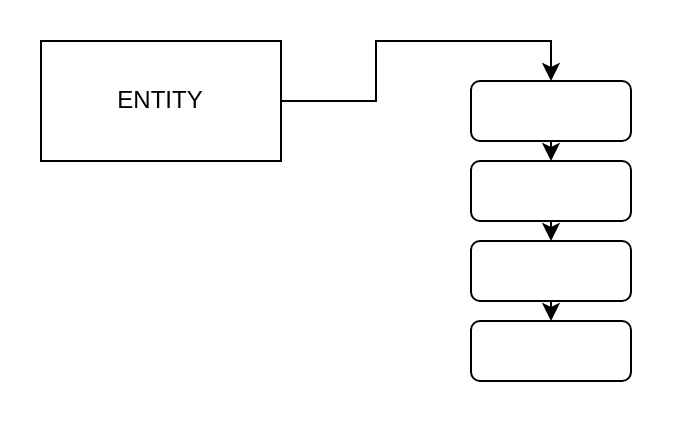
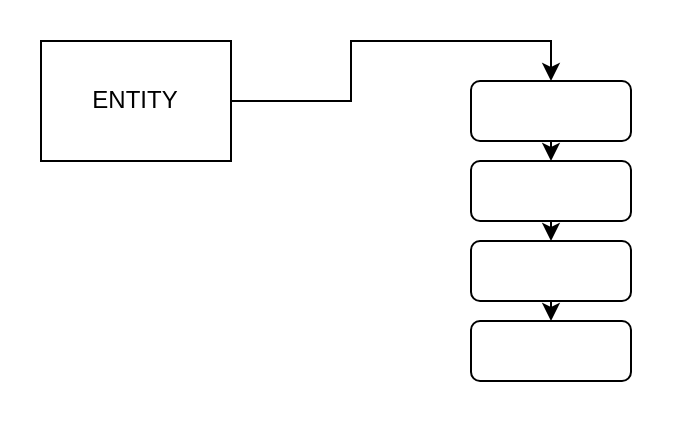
node "ENTITY": size 240x120 -> 190x120
